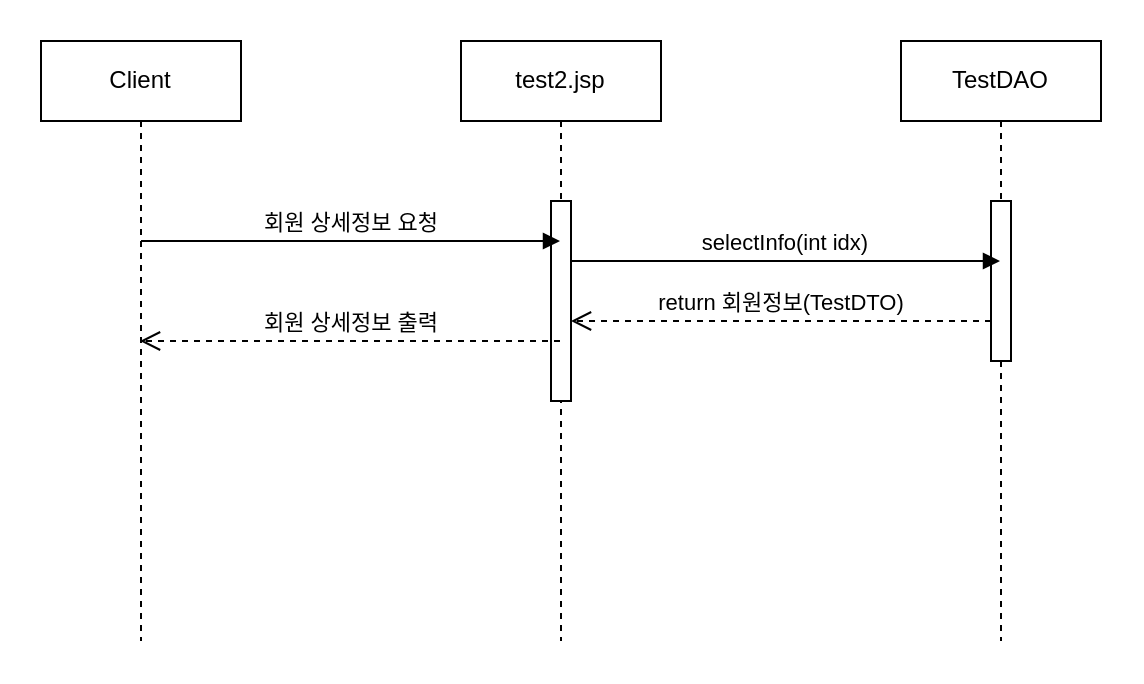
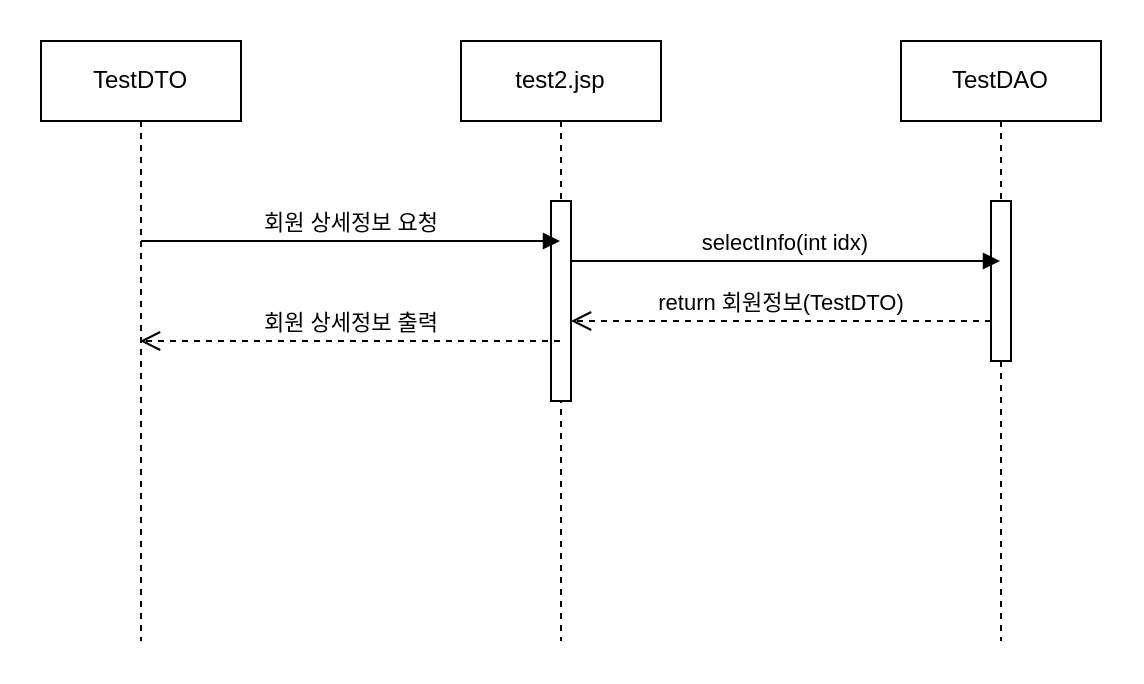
node "Client": label "Client" -> "TestDTO"
